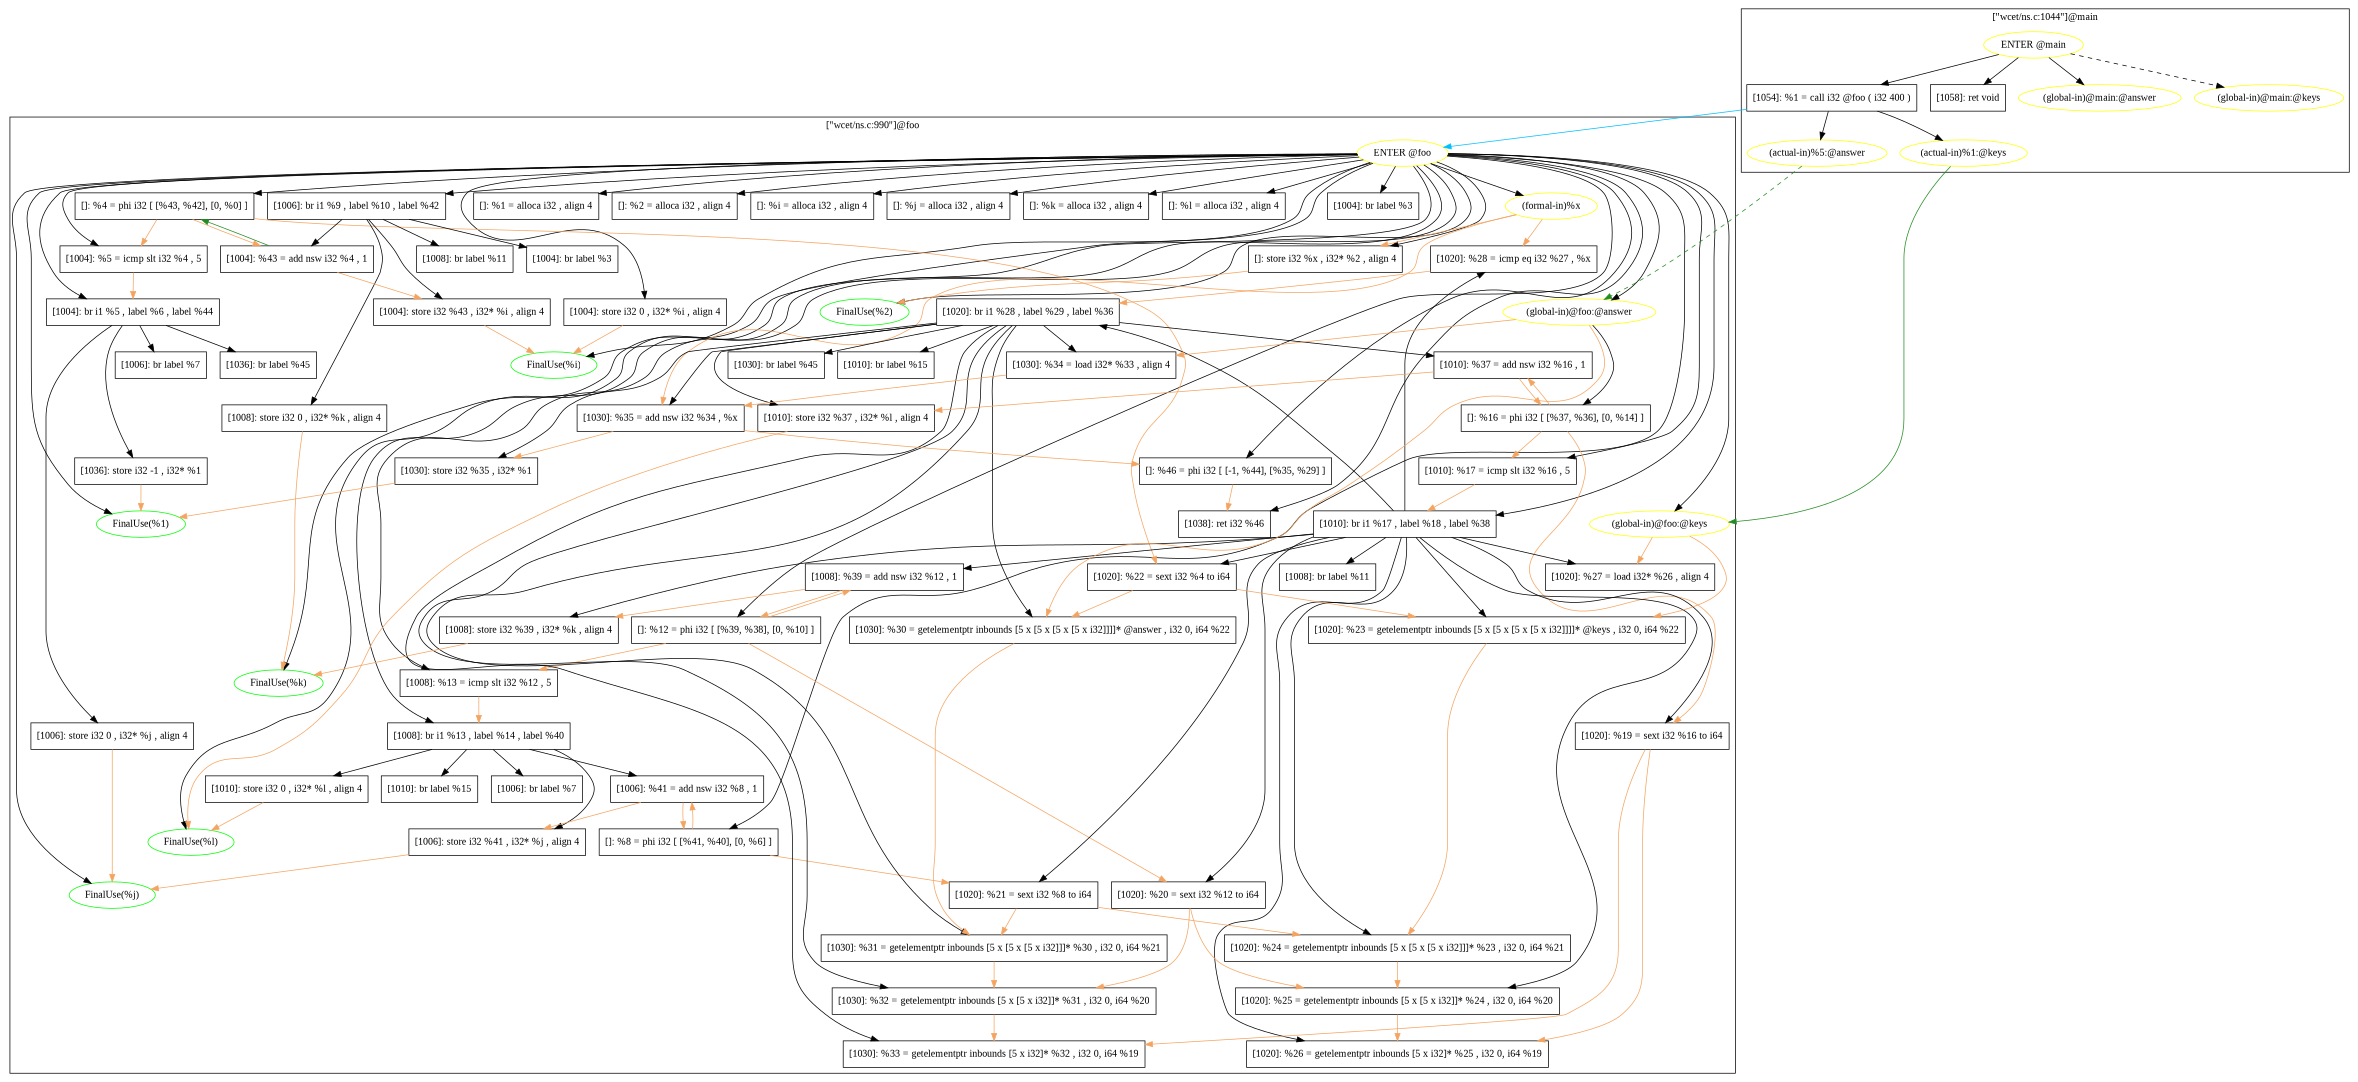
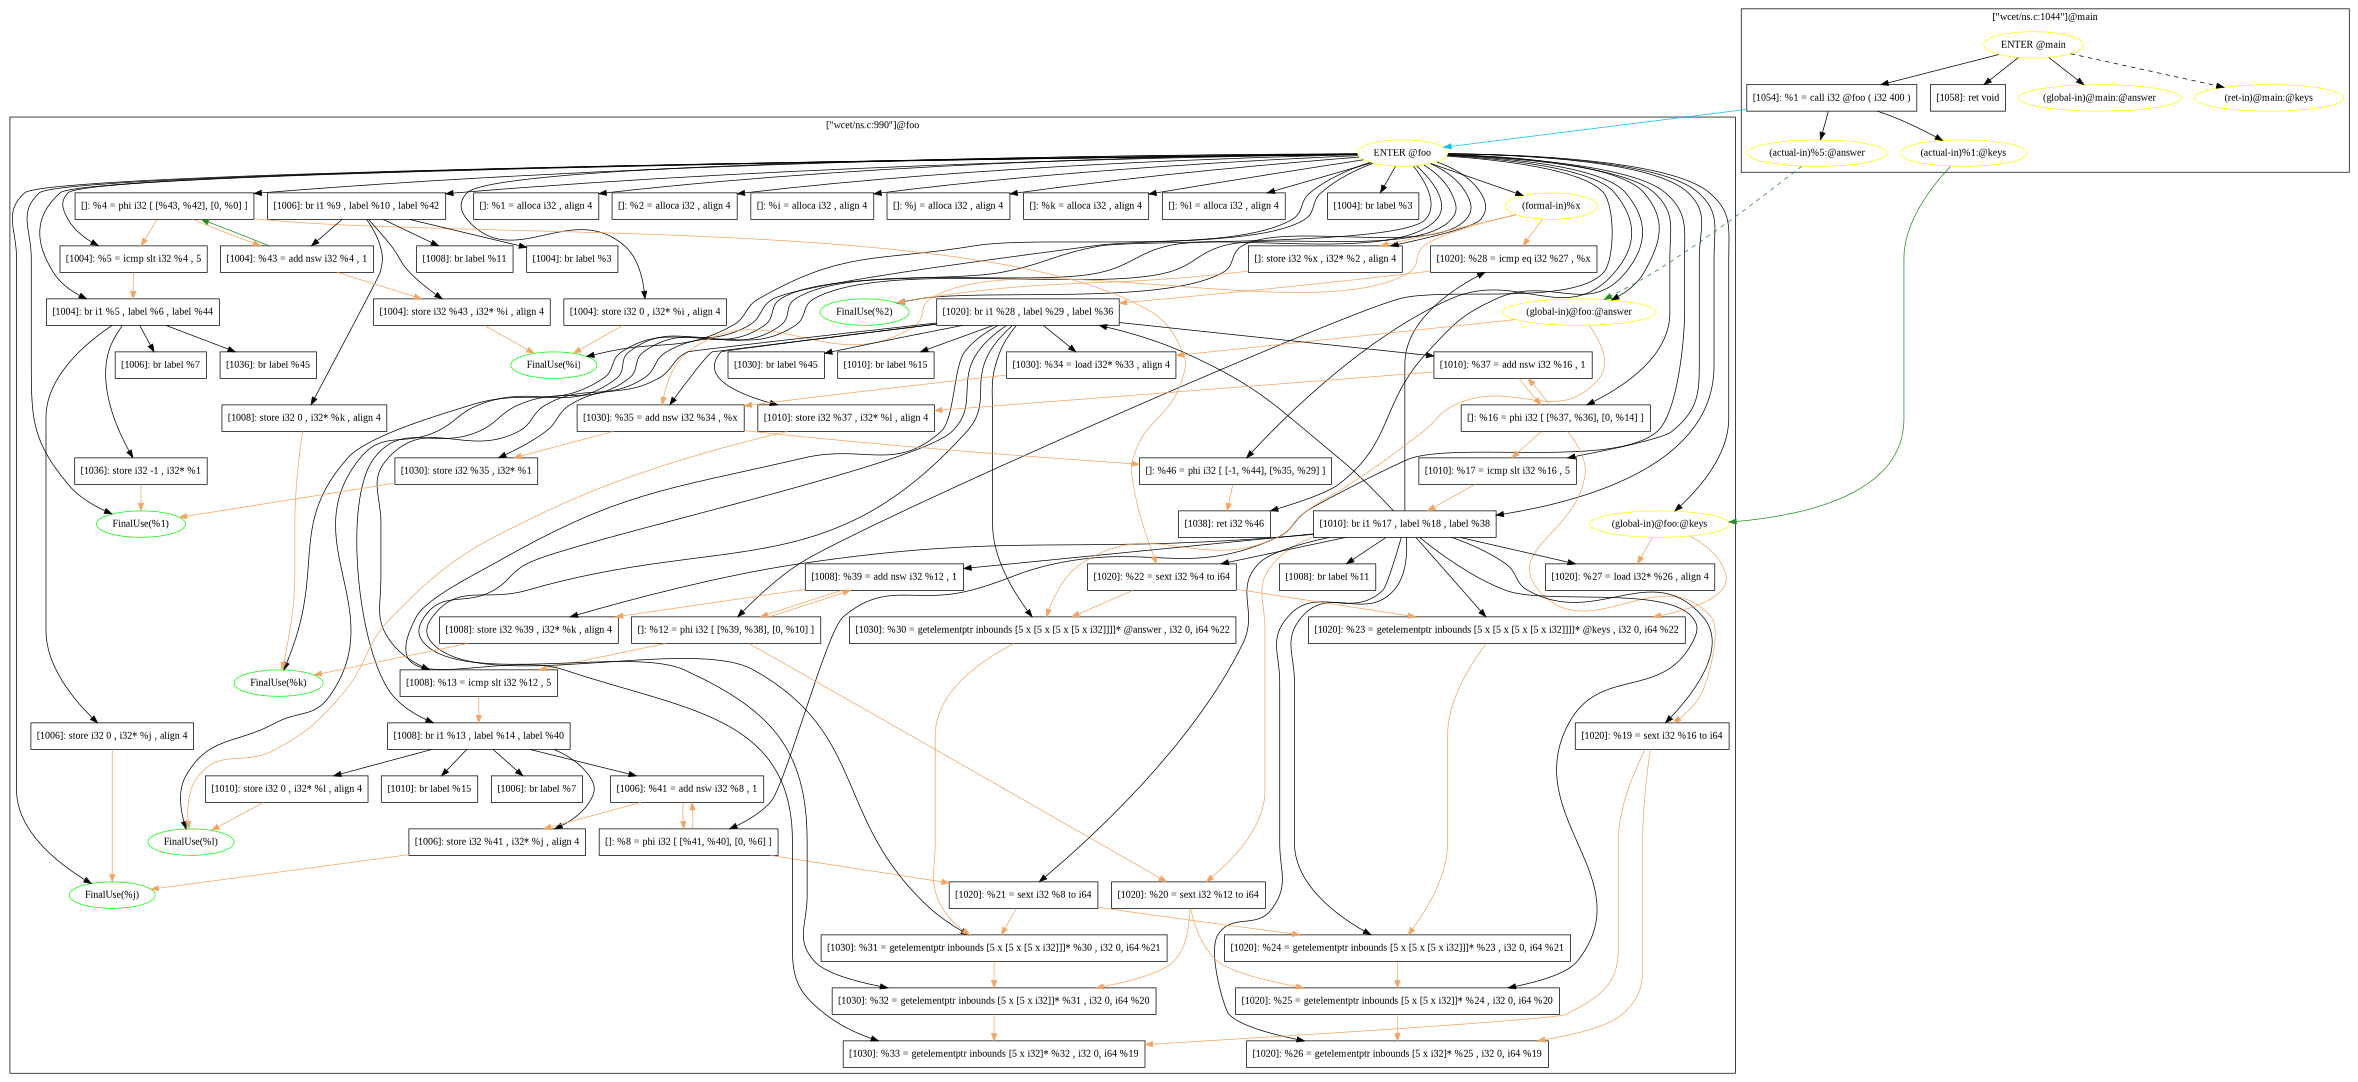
node "(global-in)@main:@keys": label "(global-in)@main:@keys" -> "(ret-in)@main:@keys"
edge "(global-in)@foo:@answer" -> "[]: %16 = phi i32 [ [%37, %36], [0, %14] ]": now "ENTER @foo" -> "[]: %16 = phi i32 [ [%37, %36], [0, %14] ]"
edge "[1010]: br i1 %17 , label %18 , label %38" -> "[1020]: %20 = sext i32 %12 to i64": color black -> sandybrown
